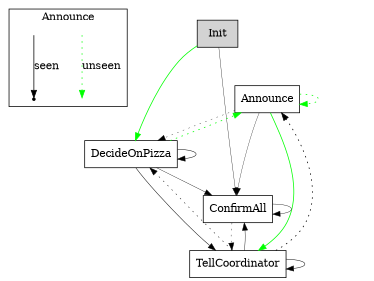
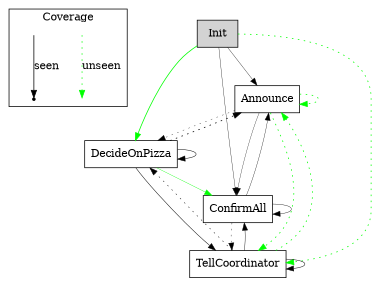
cluster "Announce": label "Announce" -> "Coverage"
edge "Init" -> "Announce": added
edge "Init" -> "TellCoordinator": added
edge "DecideOnPizza" -> "Announce": color green -> black
edge "ConfirmAll" -> "Announce": added
edge "DecideOnPizza" -> "ConfirmAll": color black -> green
edge "Announce" -> "TellCoordinator": style solid -> dotted
edge "TellCoordinator" -> "Announce": color black -> green
